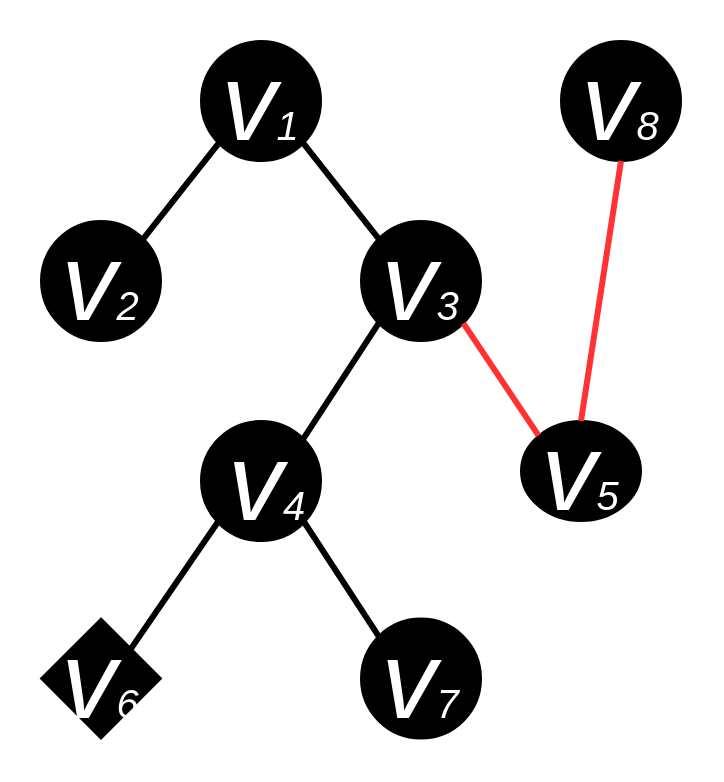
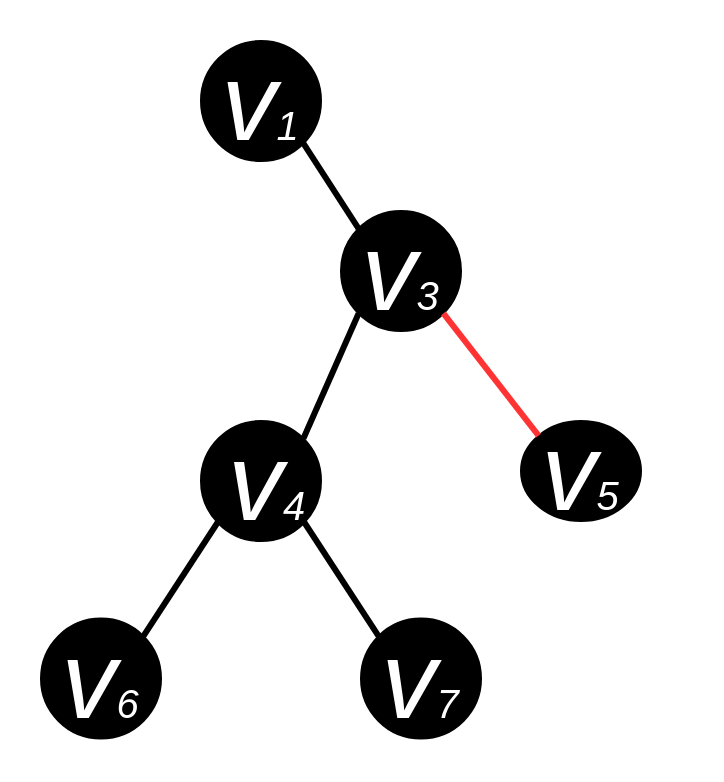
node "v8": removed
edge "v1" -- "v2": removed
node "v2": removed
node "v3": moved (421, 281) -> (401, 271)
edge "v8" -- "v5": removed
node "v6": shape diamond -> ellipse
